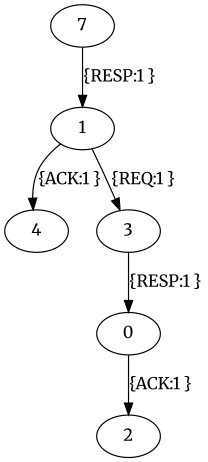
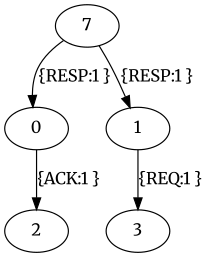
node "4": removed
edge "3" -> "0": now "7" -> "0"
